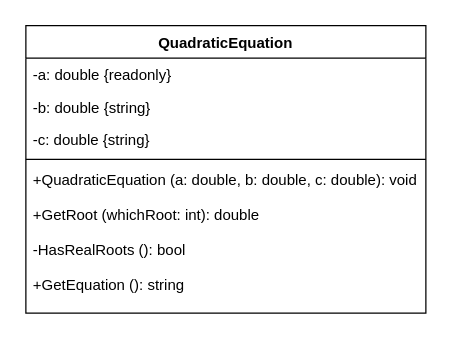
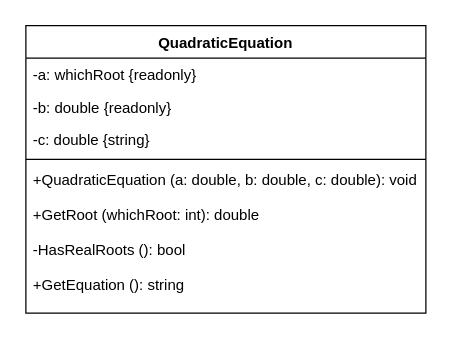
node "-a: double {readonly}": label "-a: double {readonly}" -> "-a: whichRoot {readonly}"
node "-b: double {string}": label "-b: double {string}" -> "-b: double {readonly}"
